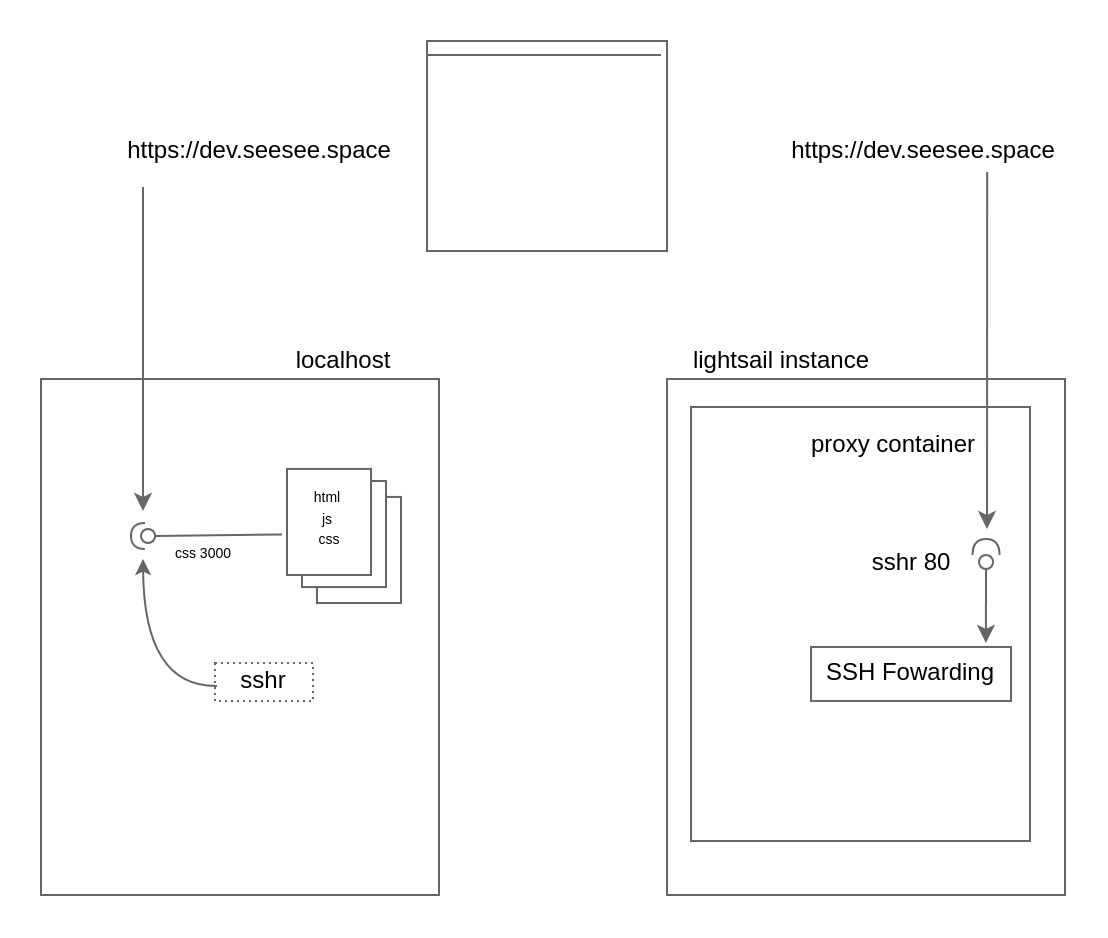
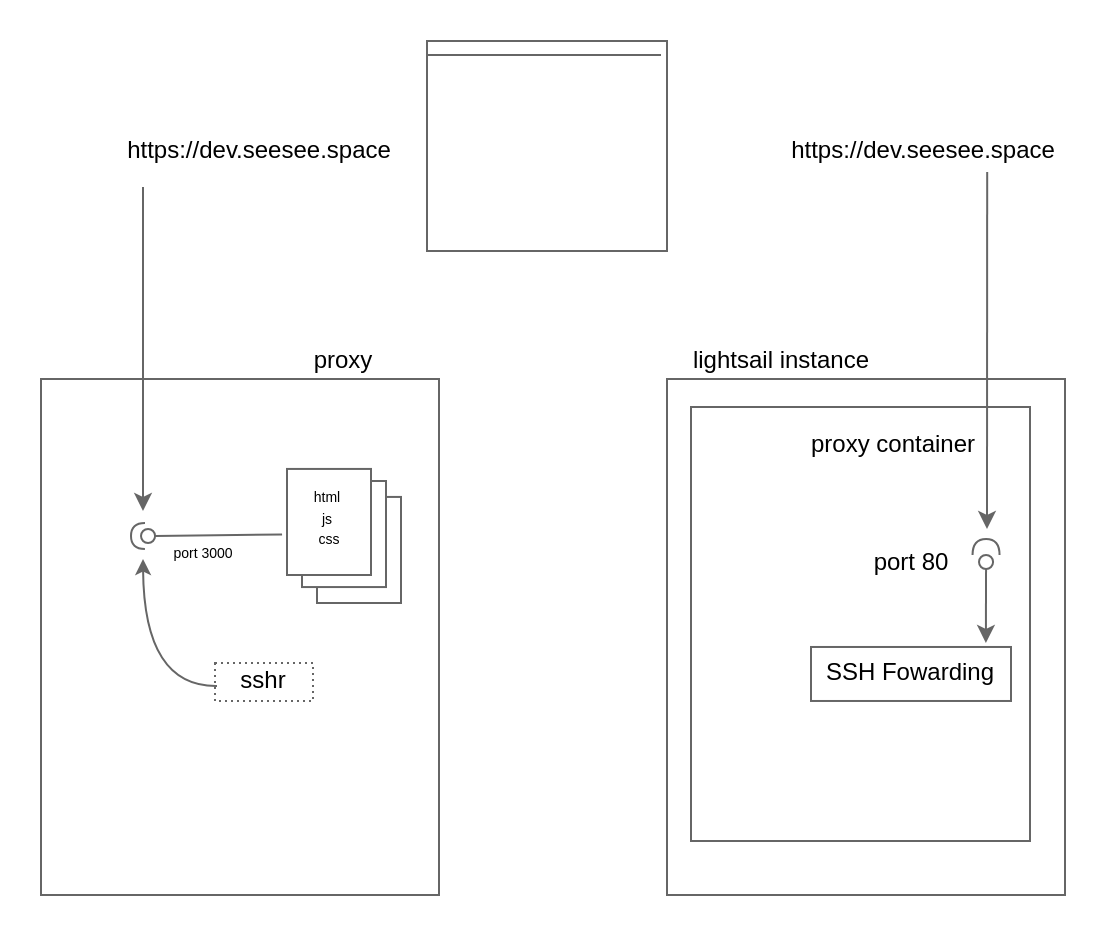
node "localhost": label "localhost" -> "proxy"
node "css 3000": label "css 3000" -> "port 3000"
node "sshr 80": label "sshr 80" -> "port 80"
